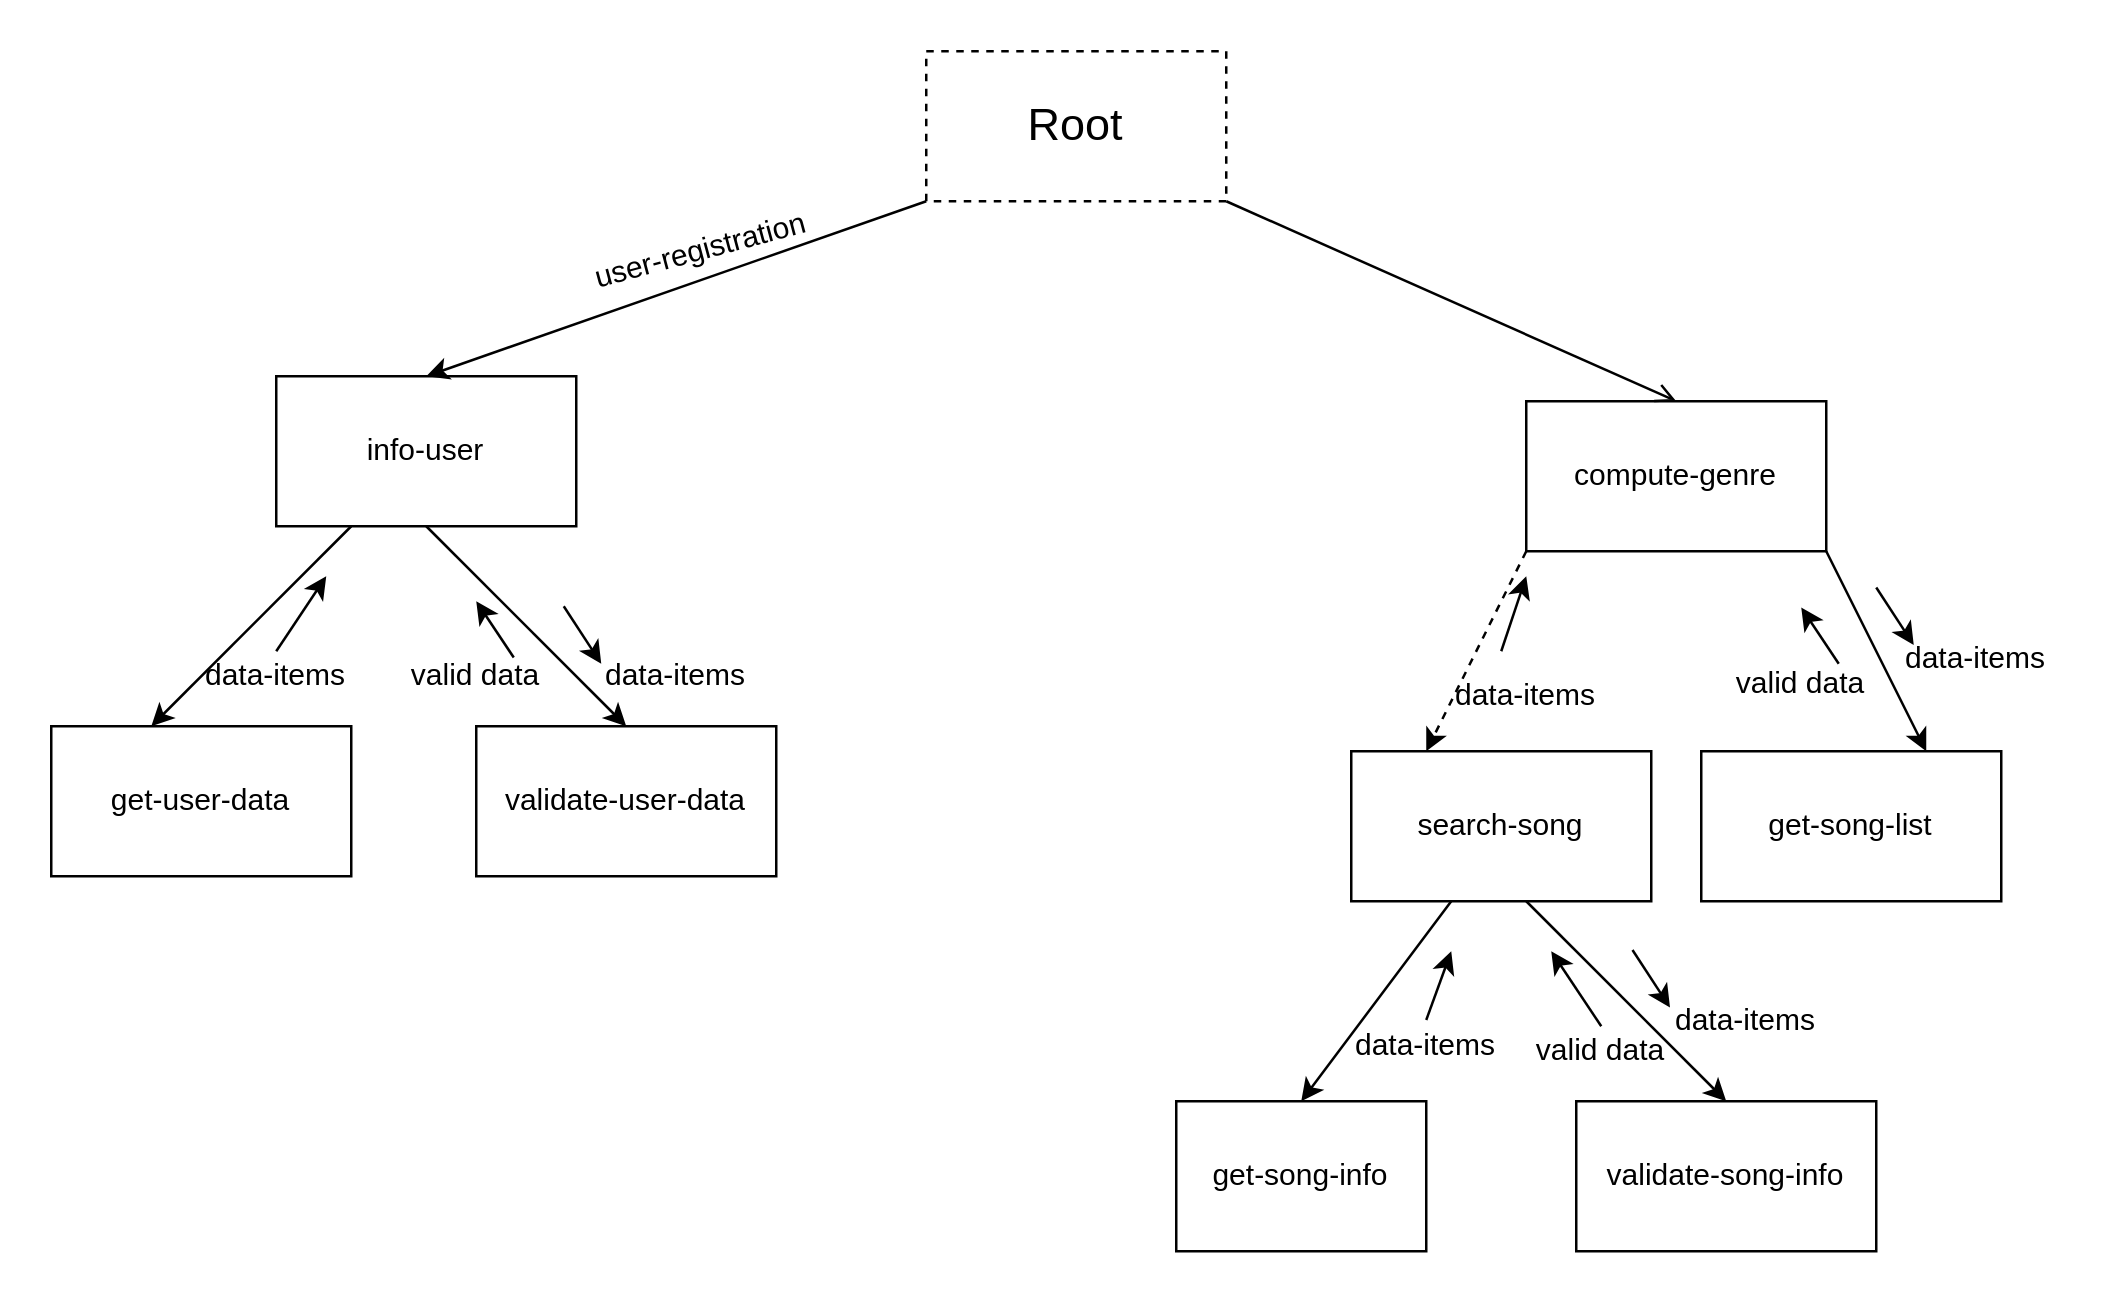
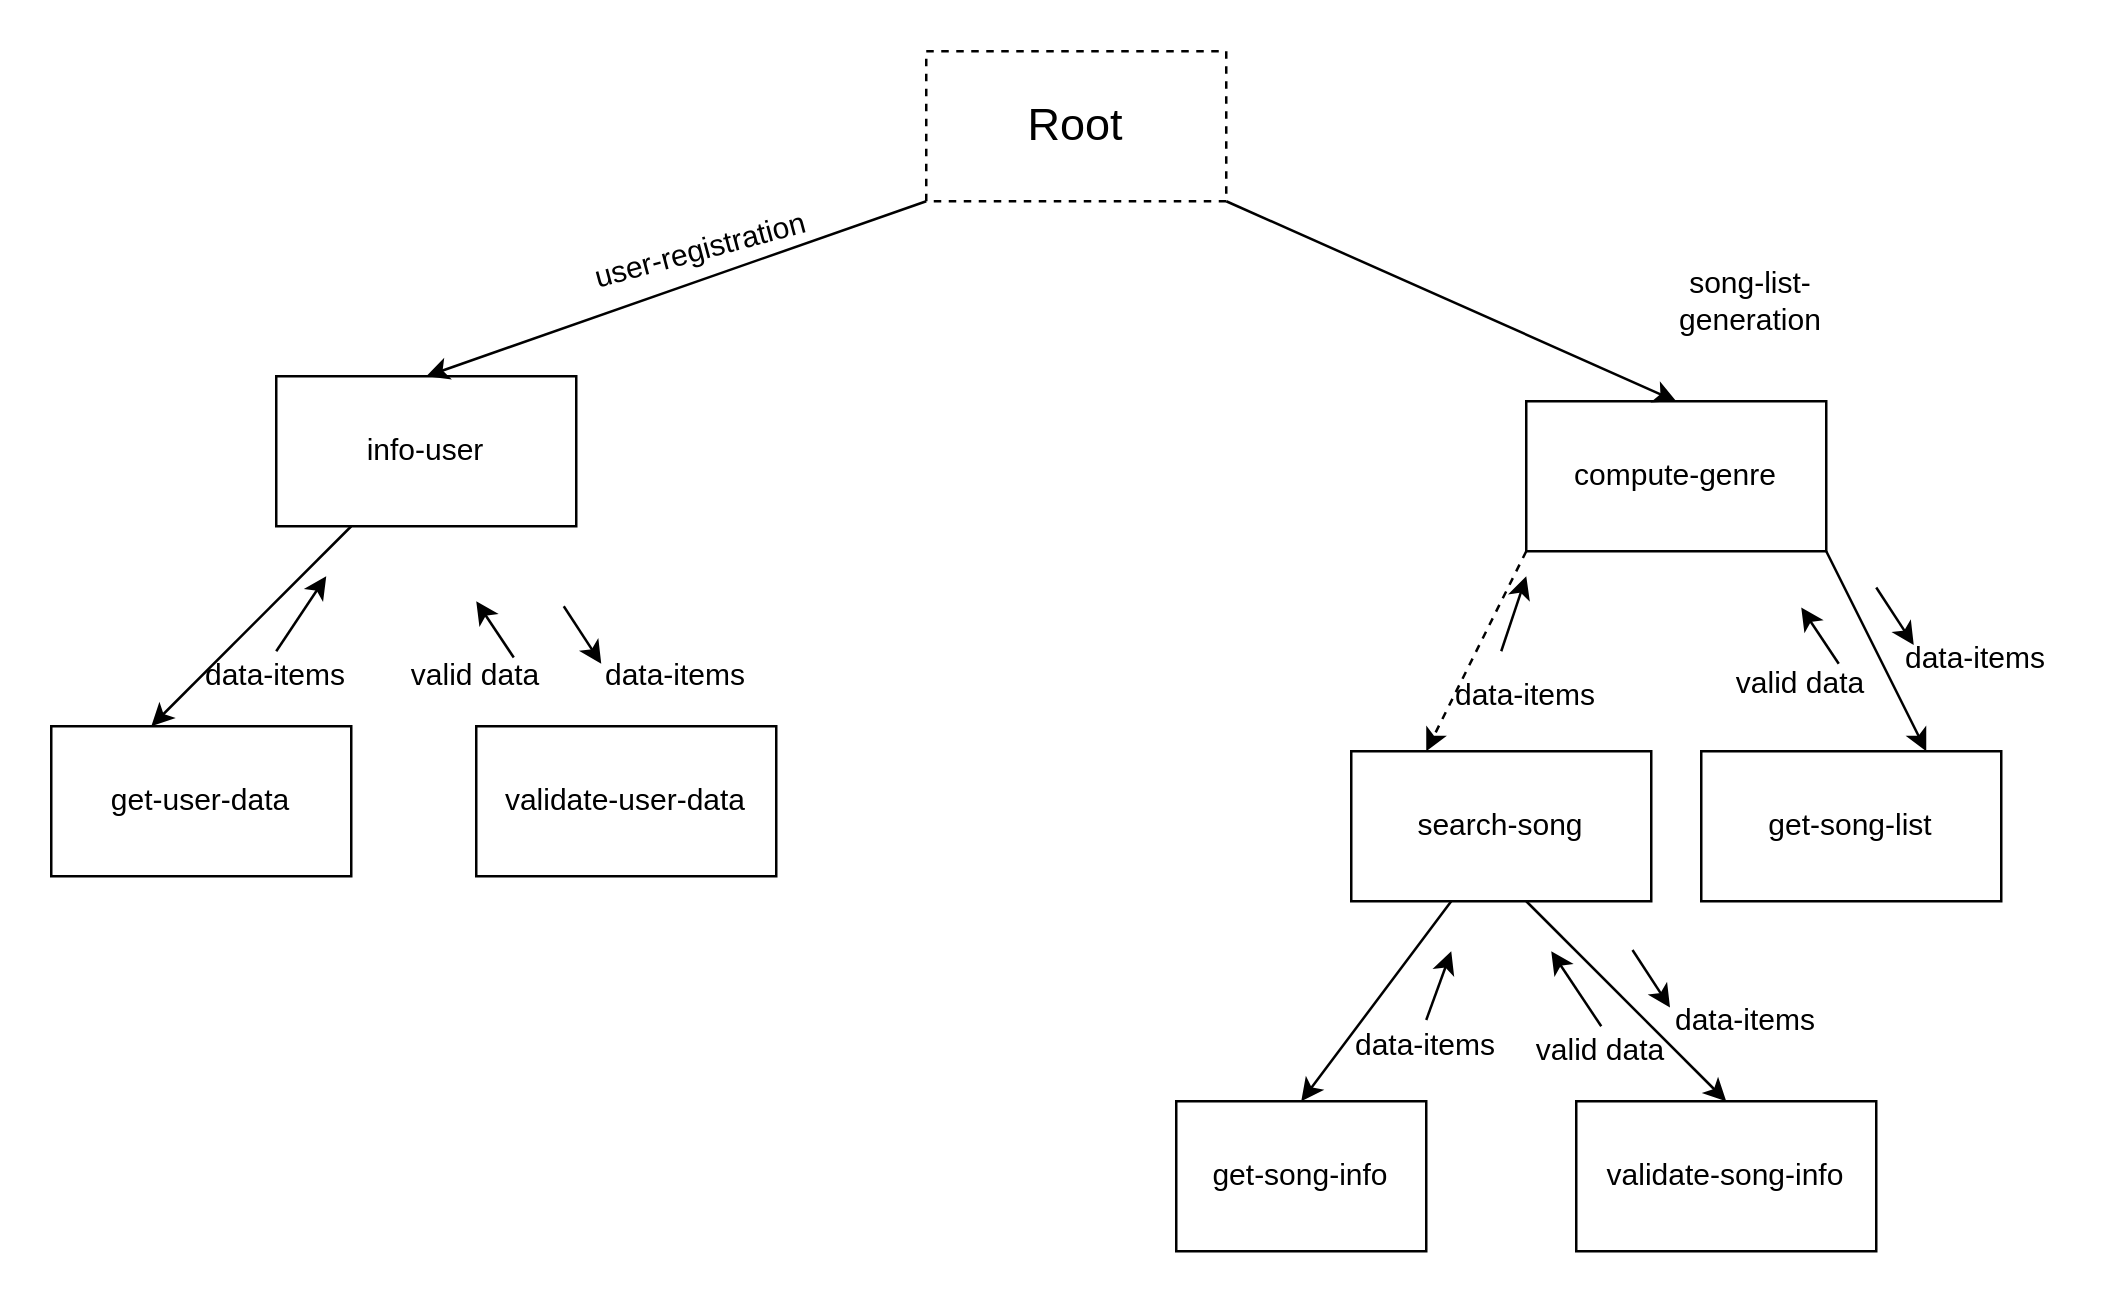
node "song-list-generation": added
edge "Root" -> "compute-genre": arrowhead open -> classic
edge "info-user" -> "validate-user-data": removed
